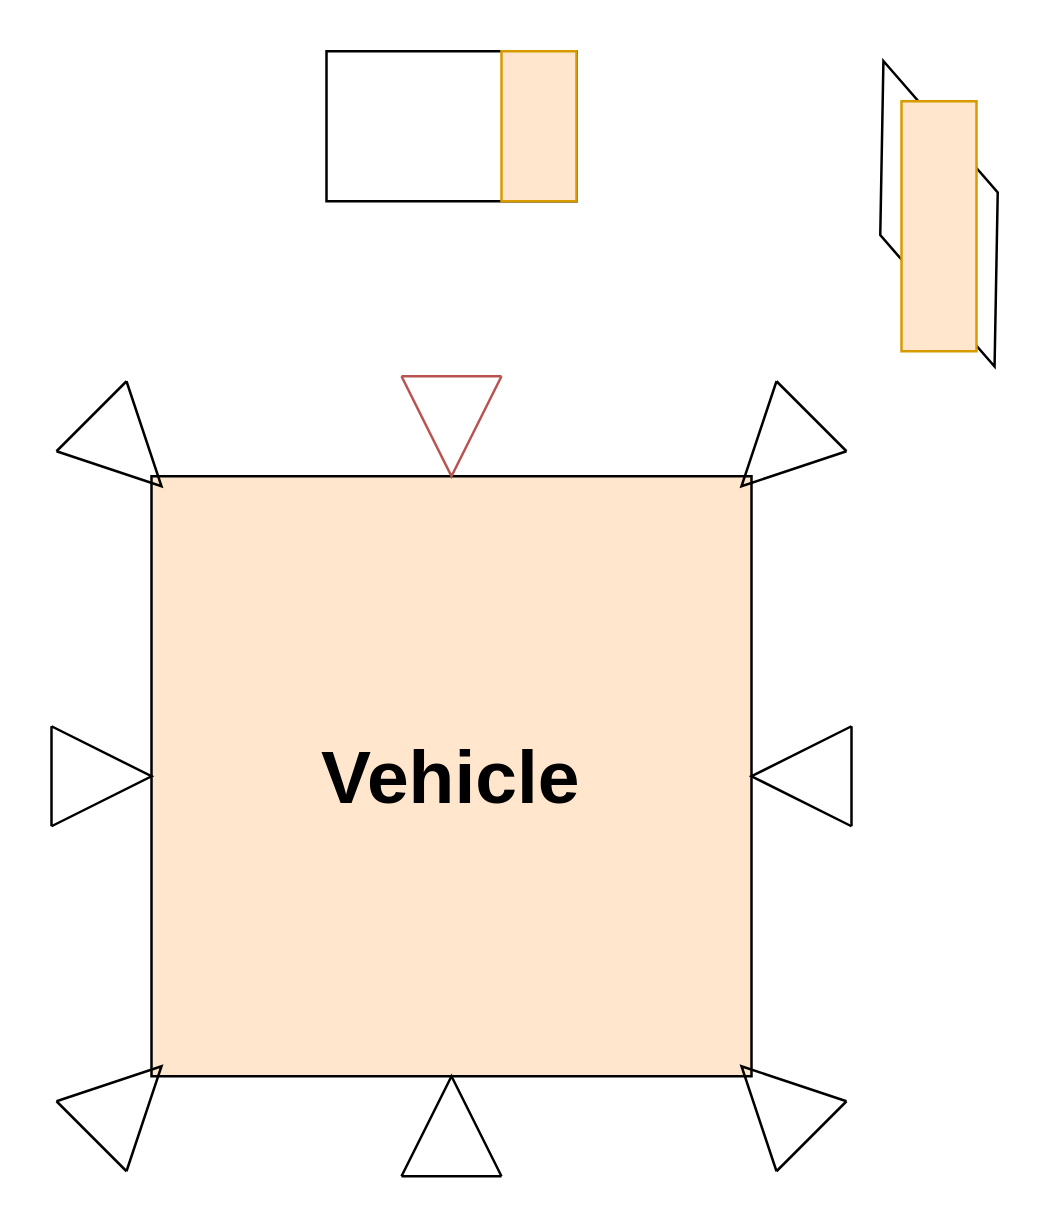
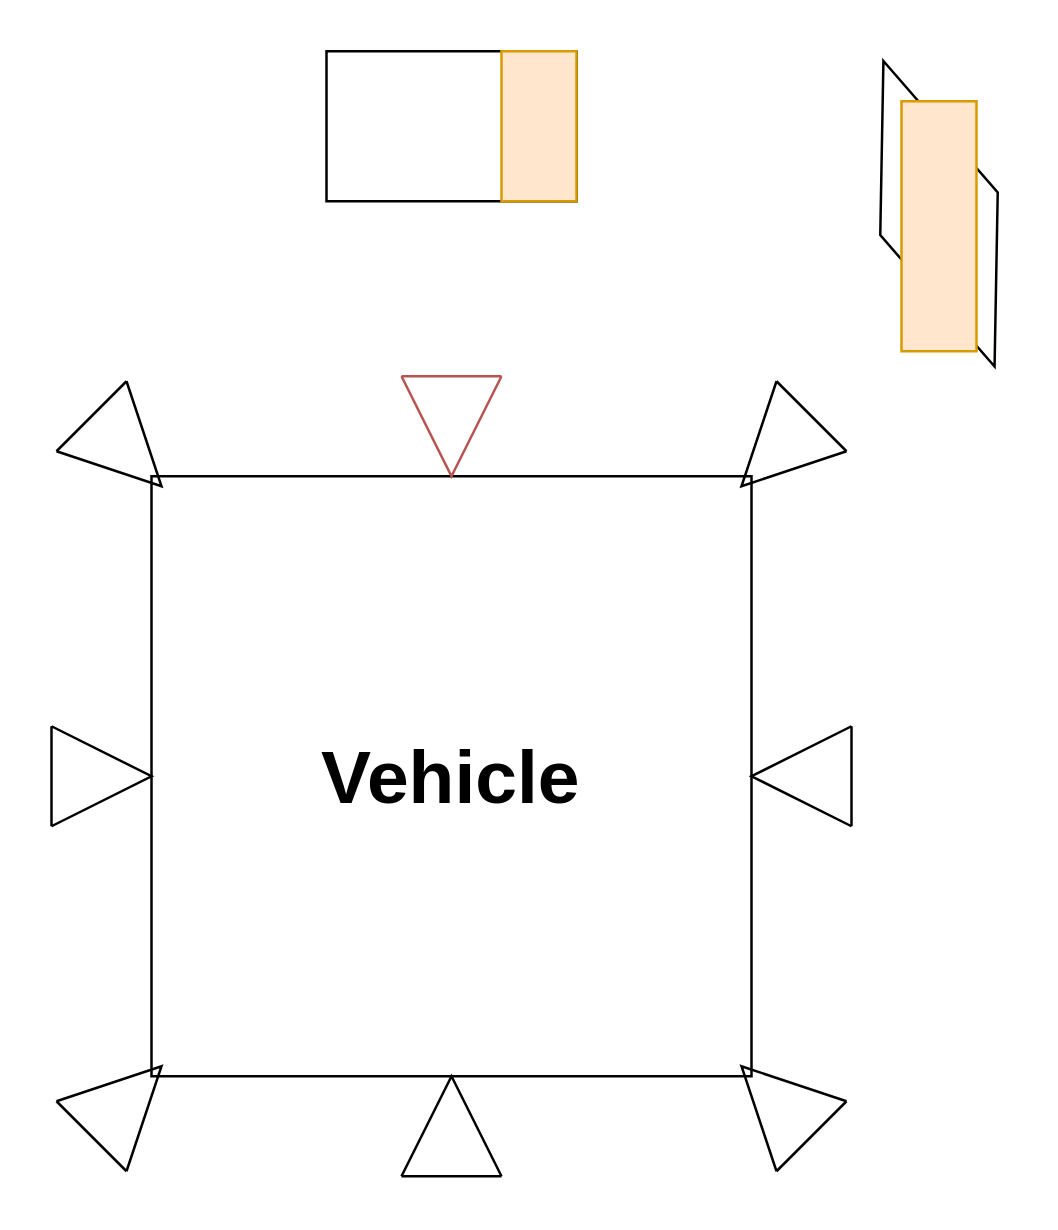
node "Vehicle": fillcolor #ffe6cc -> #ffffff
